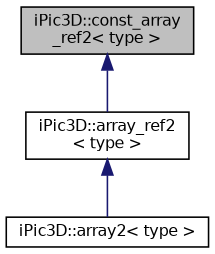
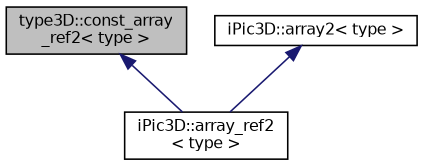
node "iPic3D::const_array _ref2< type >": label "iPic3D::const_array _ref2< type >" -> "type3D::const_array _ref2< type >"
edge "iPic3D::array2< type >" -> "iPic3D::array_ref2 < type >": reversed
